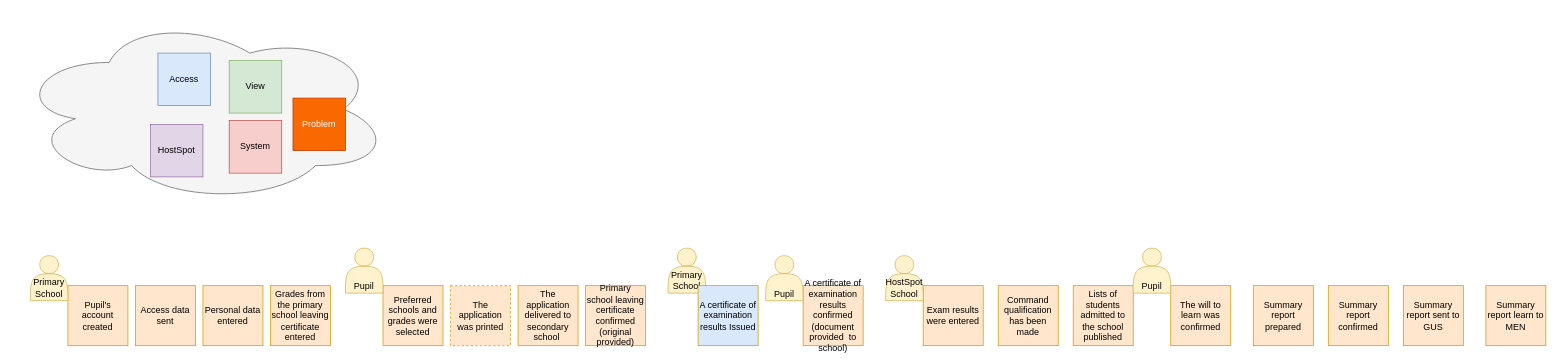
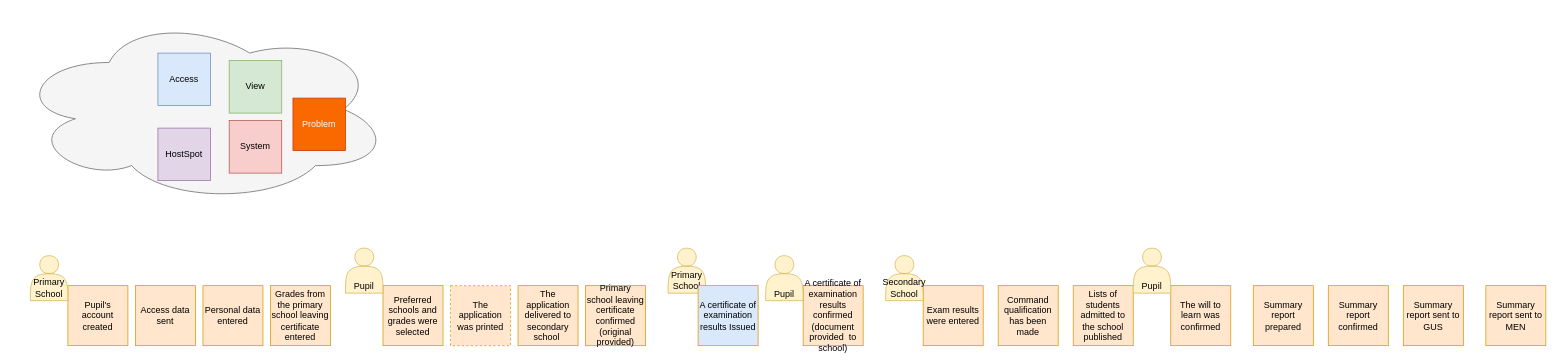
node "HostSpot": moved (177, 150) -> (184, 154)
node "HostSpot School": label "HostSpot School" -> "Secondary School"
node "Summary report learn to MEN": label "Summary report learn to MEN" -> "Summary report sent to MEN"
